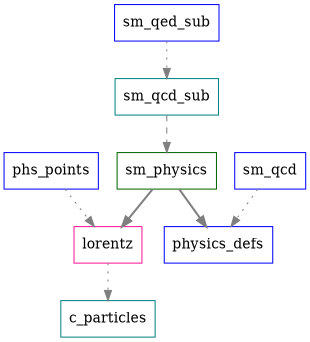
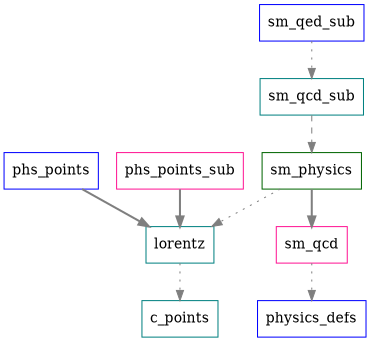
node "phs_points_sub": added
node "sm_qcd": color blue -> deeppink
edge "phs_points" -> "lorentz": style dotted -> bold
edge "sm_physics" -> "lorentz": style bold -> dotted
edge "sm_physics" -> "physics_defs": now "sm_physics" -> "sm_qcd"
node "lorentz": color deeppink -> teal
node "c_particles": label "c_particles" -> "c_points"
